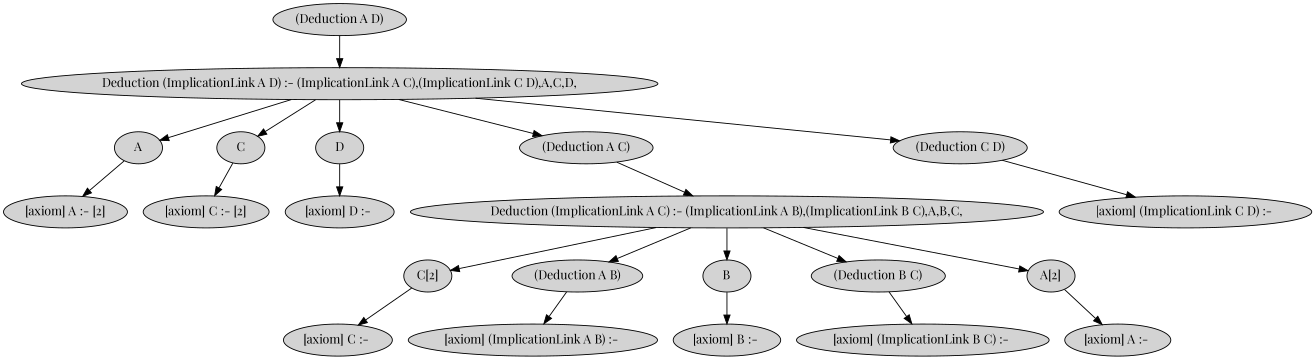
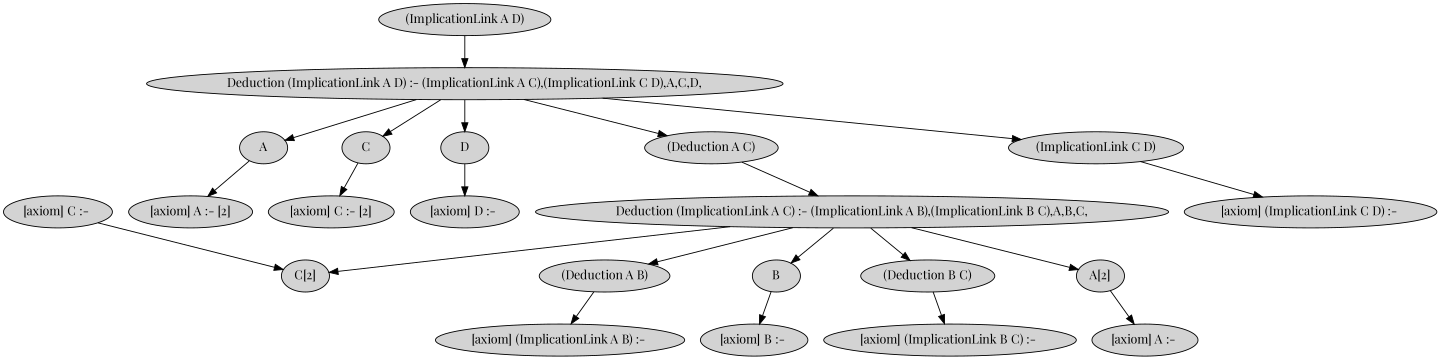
node "(Deduction A D)": label "(Deduction A D)" -> "(ImplicationLink A D)"
node "(Deduction C D)": label "(Deduction C D)" -> "(ImplicationLink C D)"
edge "C[2]" -> "[axiom] C :-": reversed
